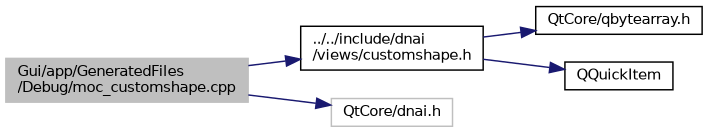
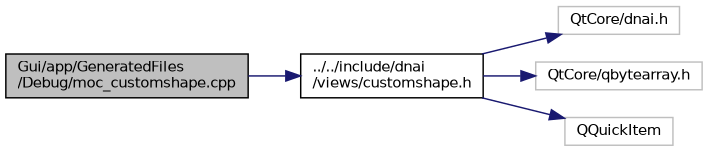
node "QtCore/qbytearray.h": color black -> grey75
node "QQuickItem": color black -> grey75
node "Gui/app/GeneratedFiles /Debug/moc_customshape.cpp": color grey75 -> black
edge "Gui/app/GeneratedFiles /Debug/moc_customshape.cpp" -> "QtCore/dnai.h": now "../../include/dnai /views/customshape.h" -> "QtCore/dnai.h"
